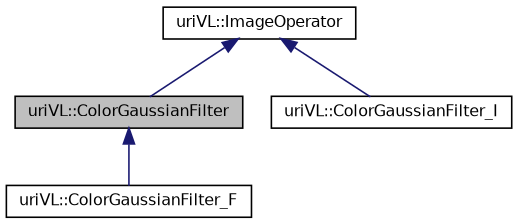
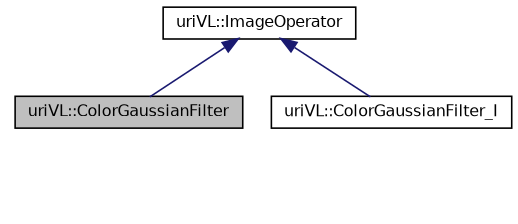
node "uriVL::ColorGaussianFilter_F": removed
